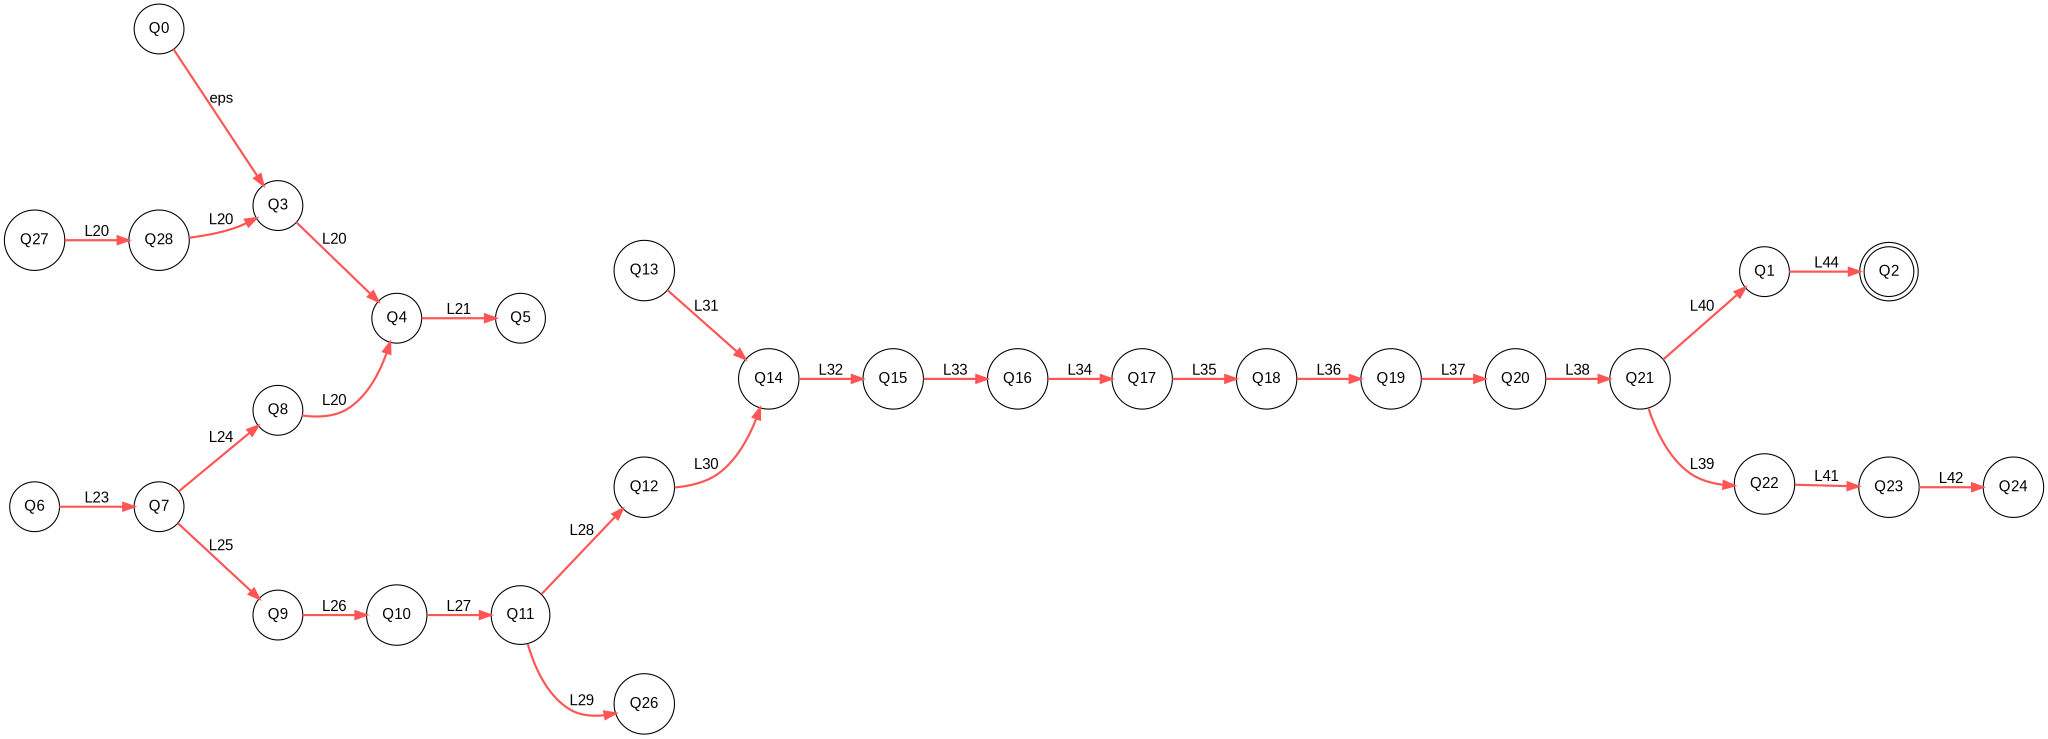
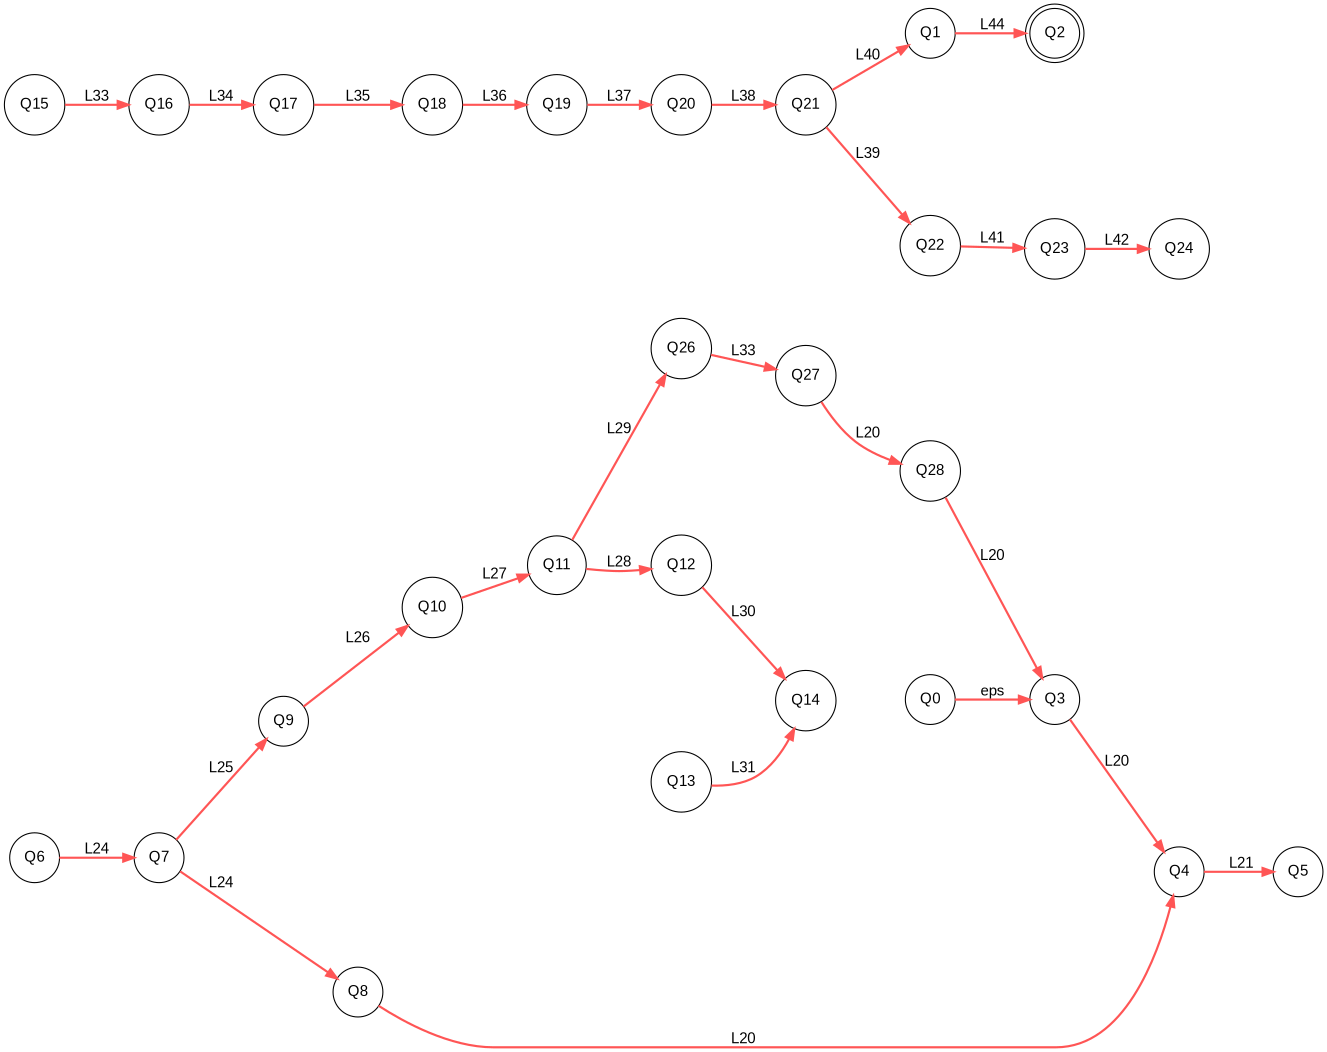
edge "Q26" -> "Q27": added, label "L33"
edge "Q14" -> "Q15": removed, label "L32"
edge "Q6" -> "Q7": label "L23" -> "L24"
